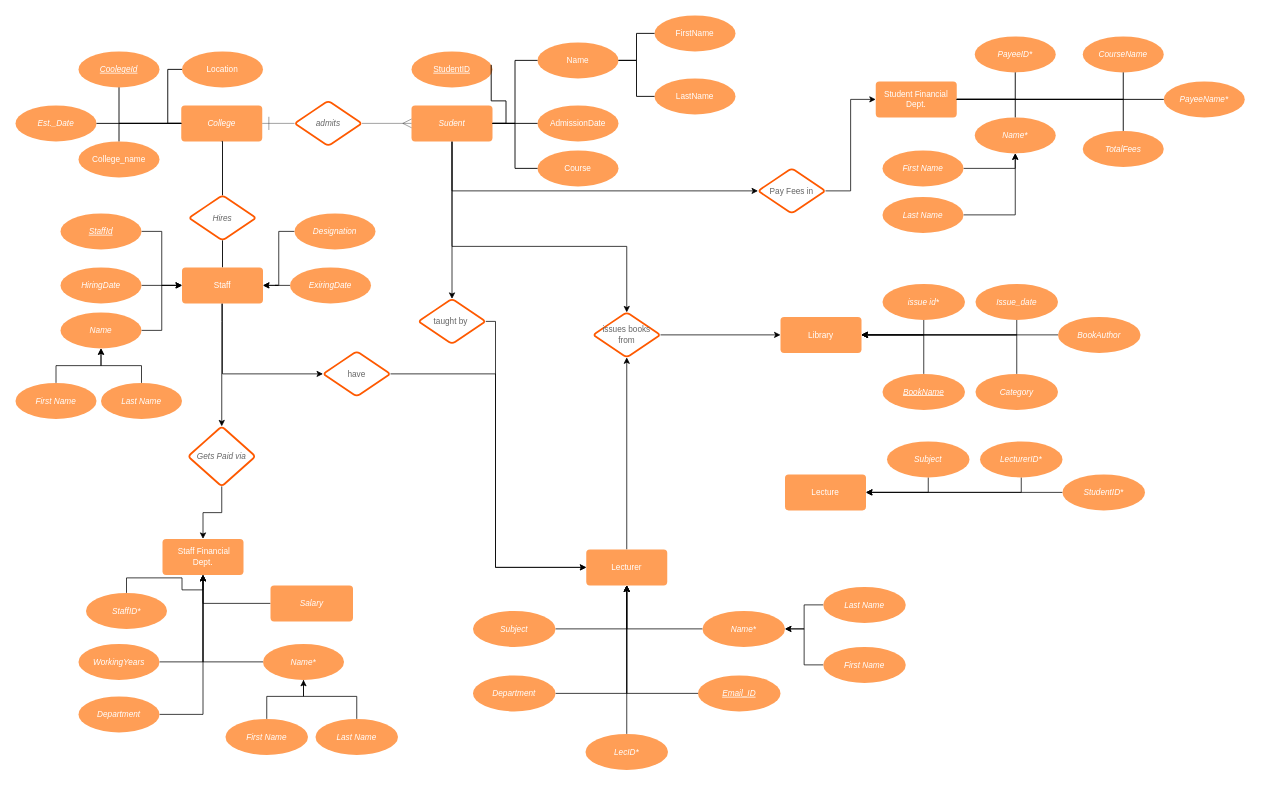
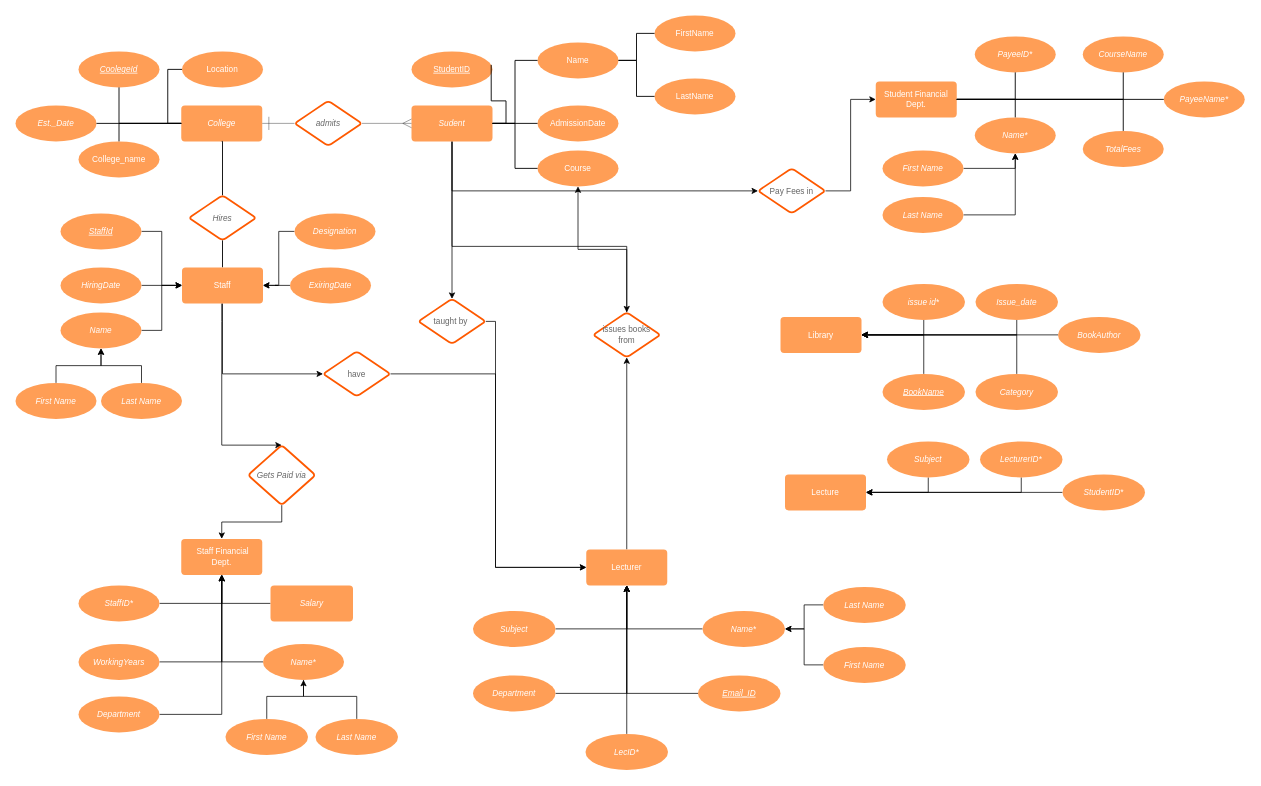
edge "issues books from" -> "Library": now "issues books from" -> "Course"
node "Gets Paid via": moved (222, 456) -> (282, 475)
node "Staff Financial Dept.": moved (203, 557) -> (222, 557)
node "StaffID*": moved (126, 611) -> (119, 603)
